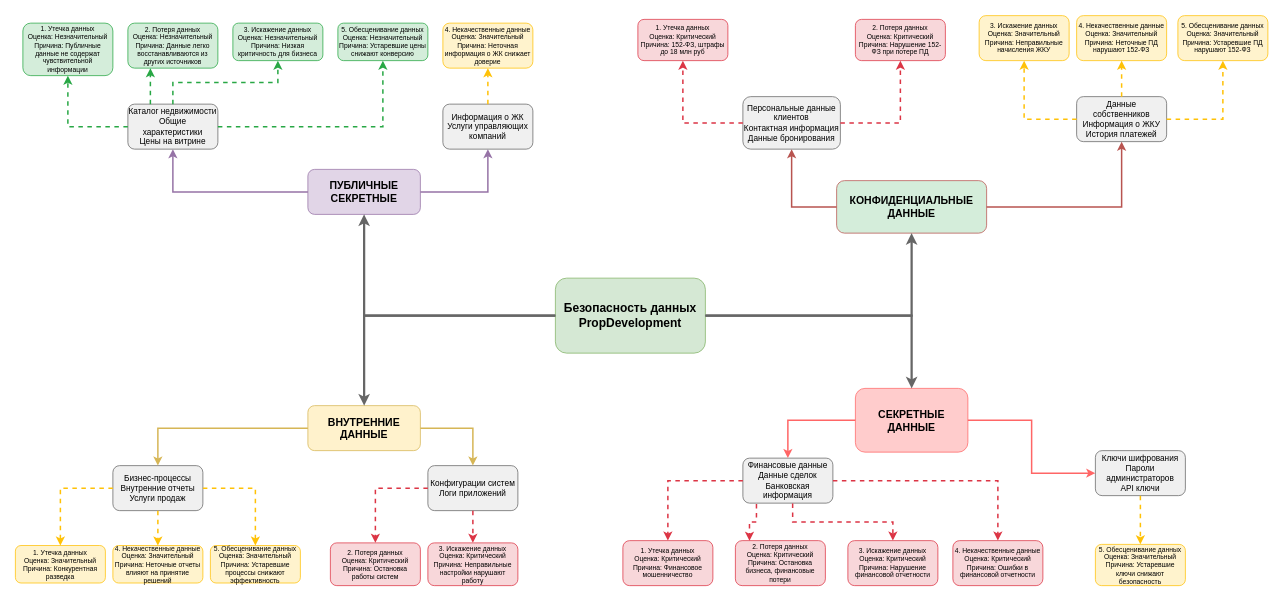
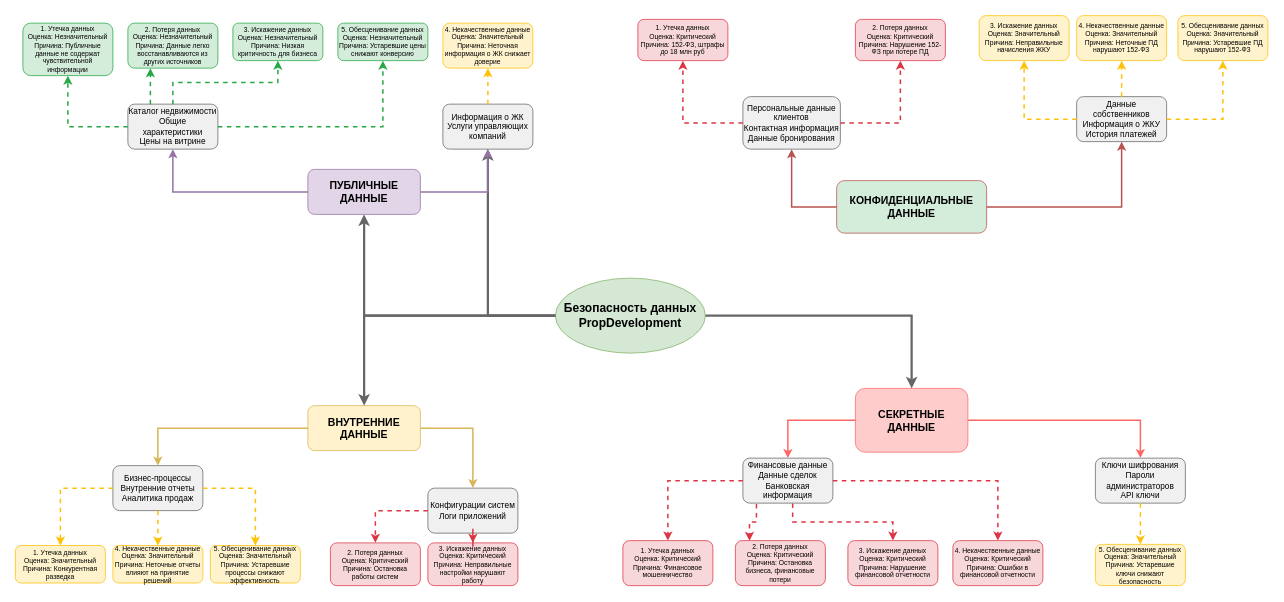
node "ПУБЛИЧНЫЕ СЕКРЕТНЫЕ": label "ПУБЛИЧНЫЕ СЕКРЕТНЫЕ" -> "ПУБЛИЧНЫЕ ДАННЫЕ"
edge "Безопасность данных PropDevelopment" -> "КОНФИДЕНЦИАЛЬНЫЕ ДАННЫЕ": now "Безопасность данных PropDevelopment" -> "Информация о ЖК Услуги управляющих компаний"
node "Безопасность данных PropDevelopment": shape rounded rectangle -> ellipse
node "Ключи шифрования Пароли администраторов API ключи": moved (1140, 473) -> (1140, 480)
node "Бизнес-процессы Внутренние отчеты Услуги продаж": label "Бизнес-процессы Внутренние отчеты Услуги продаж" -> "Бизнес-процессы Внутренние отчеты Аналитика продаж"
node "Конфигурации систем Логи приложений": moved (473, 488) -> (473, 510)
